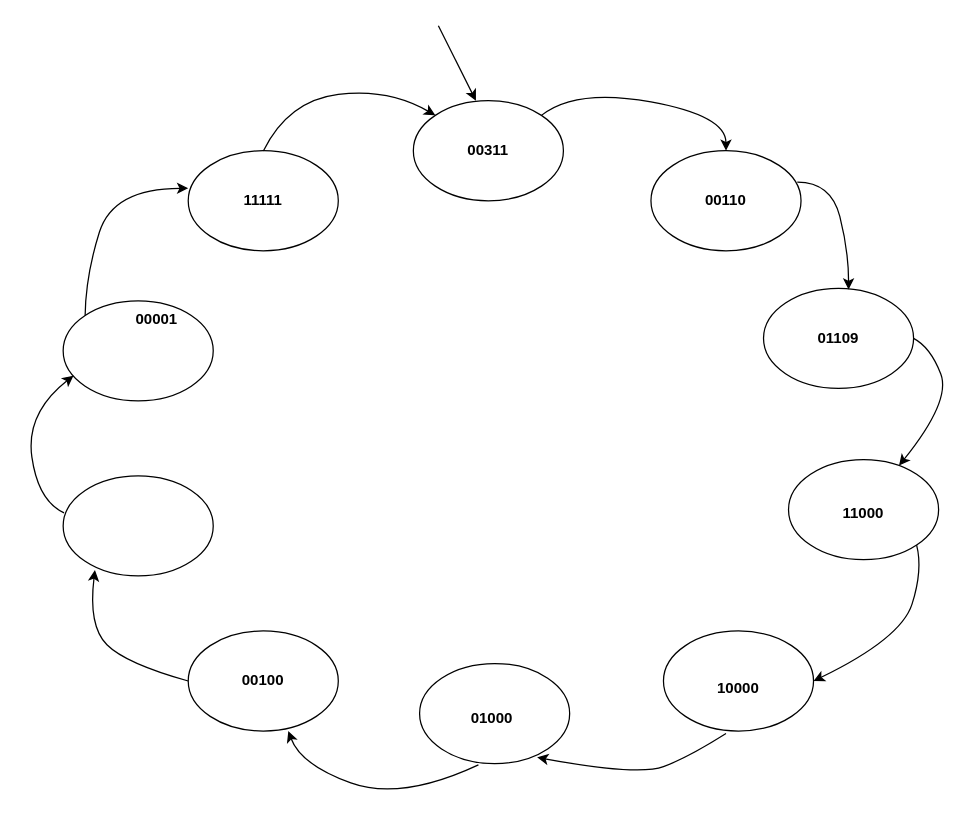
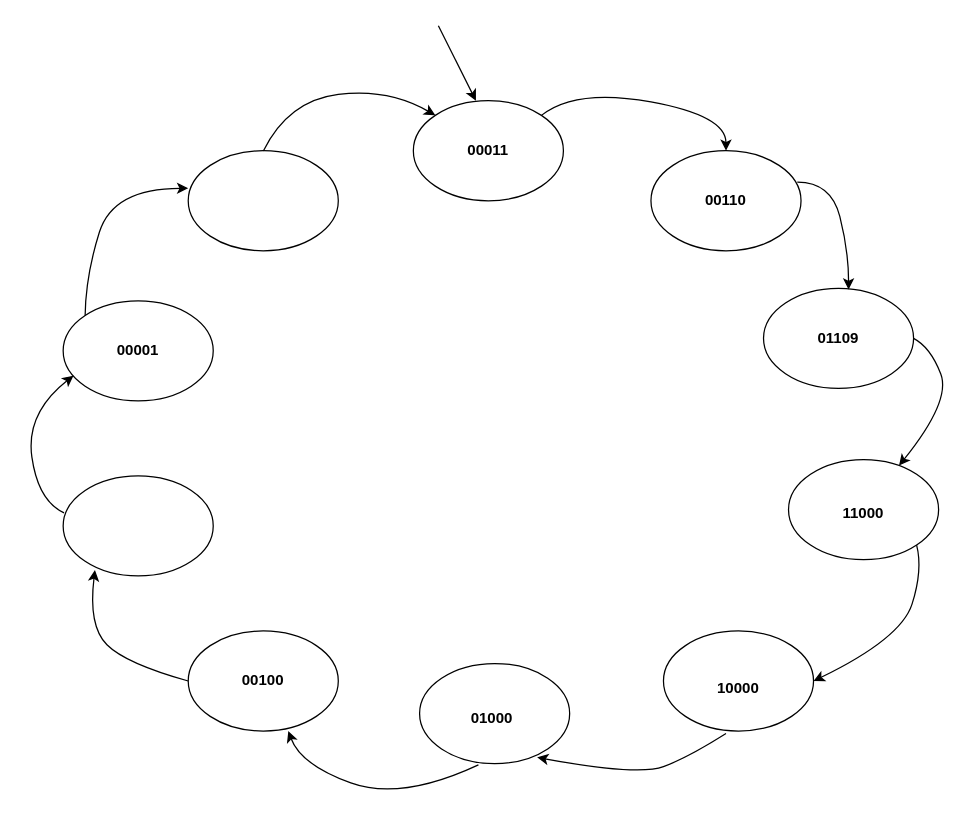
node "00311": label "00311" -> "00011"
node "11111": removed
node "00001": moved (157, 319) -> (138, 351)
